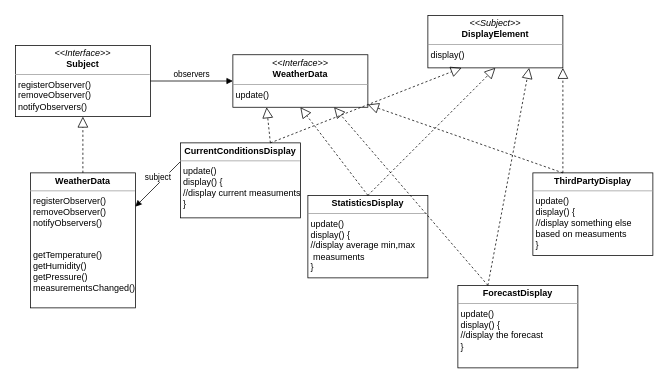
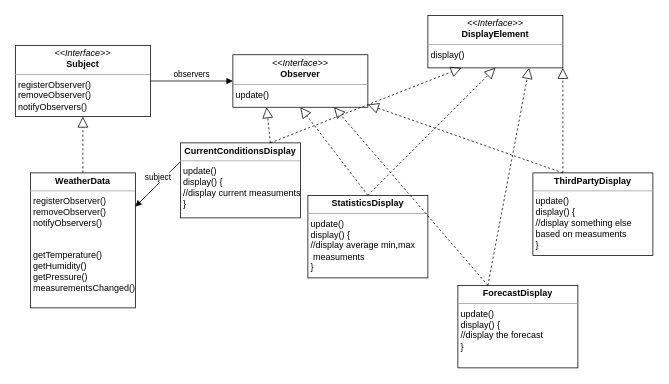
node "<<Subject>> DisplayElement display()": label "<<Subject>> DisplayElement display()" -> "<<Interface>> DisplayElement display()"
node "<<Interface>> WeatherData update()": label "<<Interface>> WeatherData update()" -> "<<Interface>> Observer update()"
